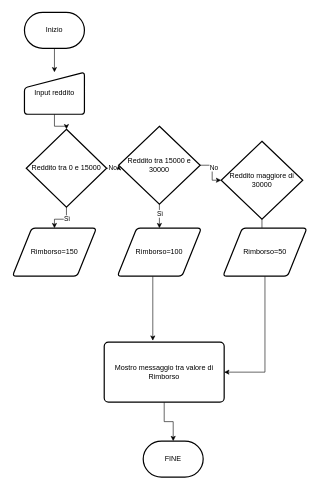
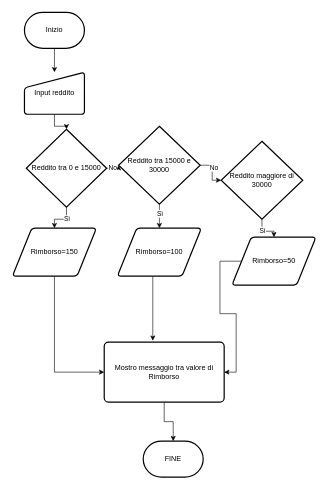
node "Rimborso=50": moved (265, 252) -> (274, 261)
edge "Rimborso=150" -> "Mostro messaggio tra valore di Rimborso": added
